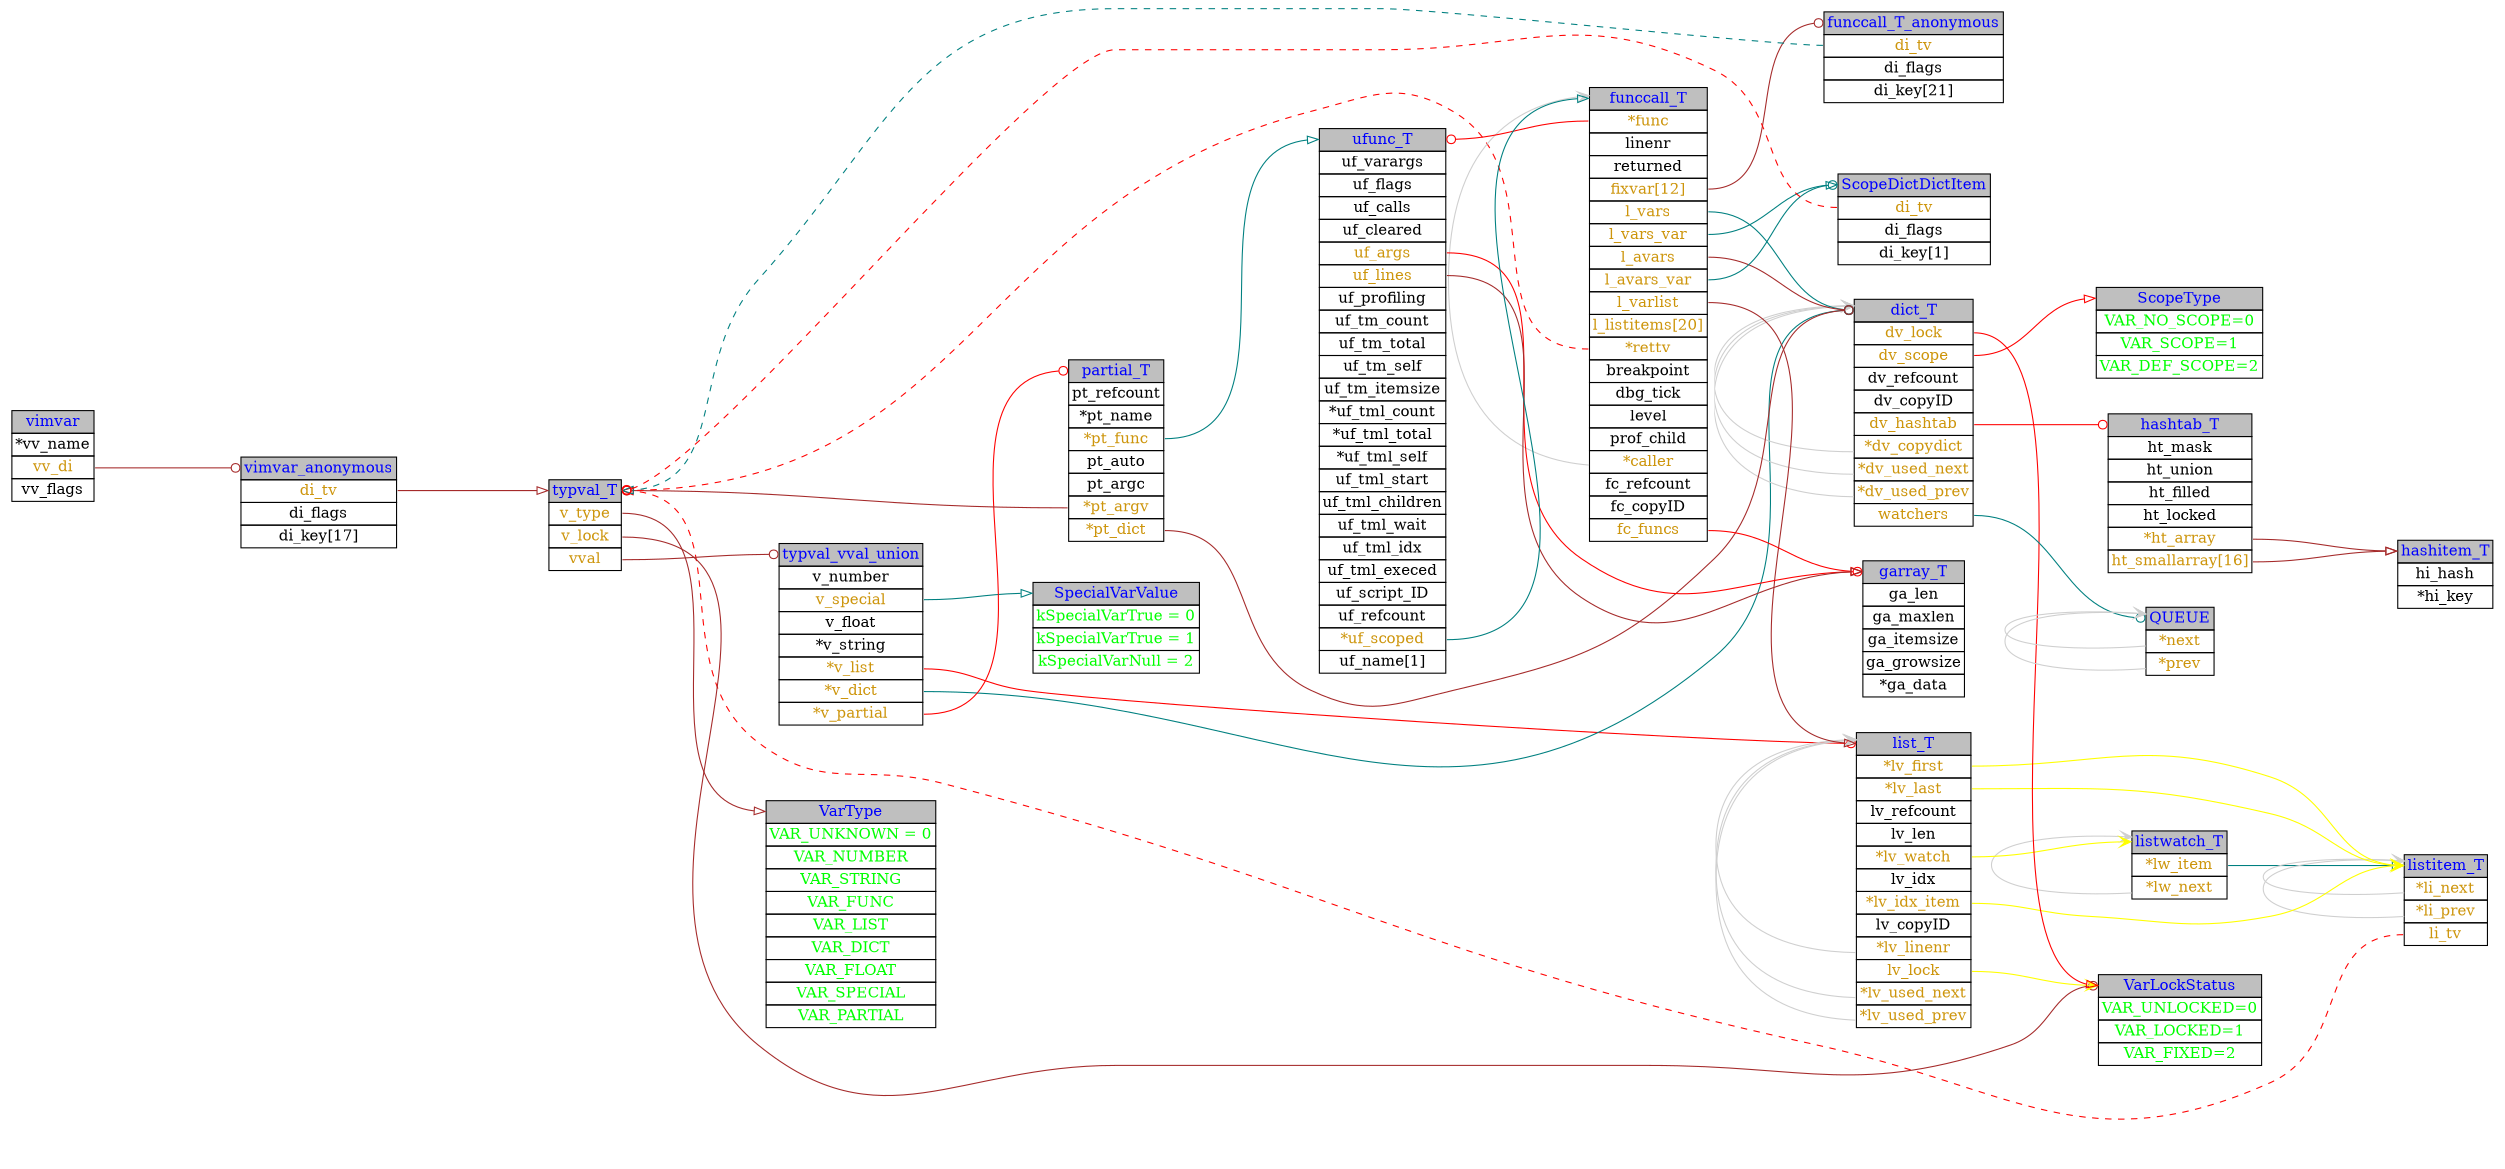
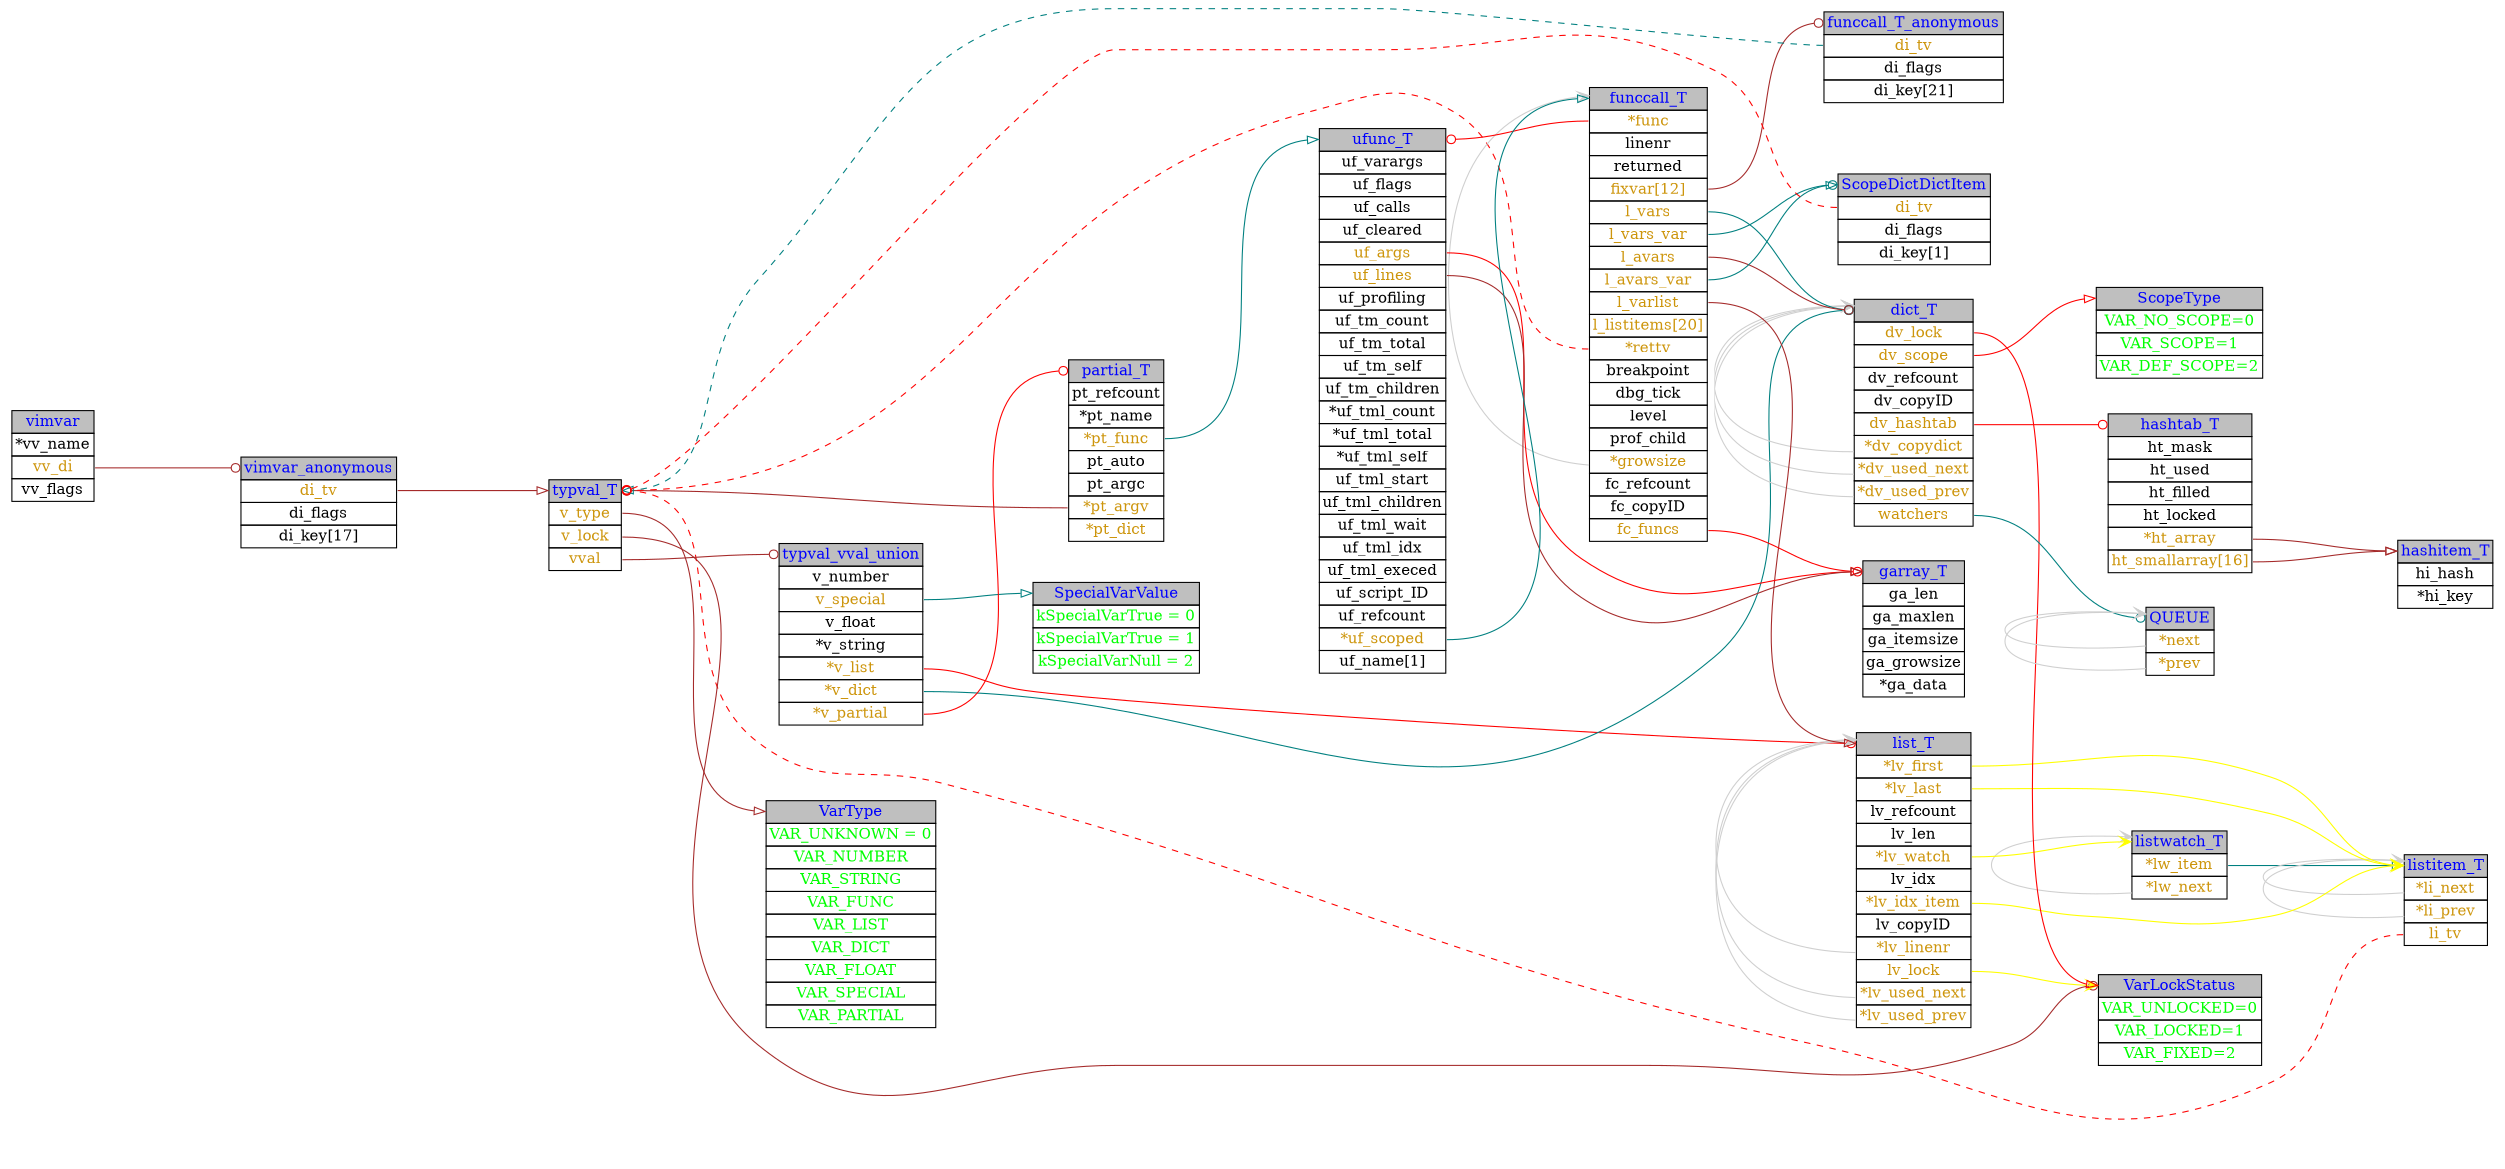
node "ufunc_T": text "uf_tm_itemsize" -> "uf_tm_children"
node "funccall_T": text "*caller" -> "*growsize"
node "hashtab_T": text "ht_union" -> "ht_used"
edge "partial_T" -> "dict_T": removed
edge "listitem_T" -> "typval_T": arrowhead onormal -> odot
